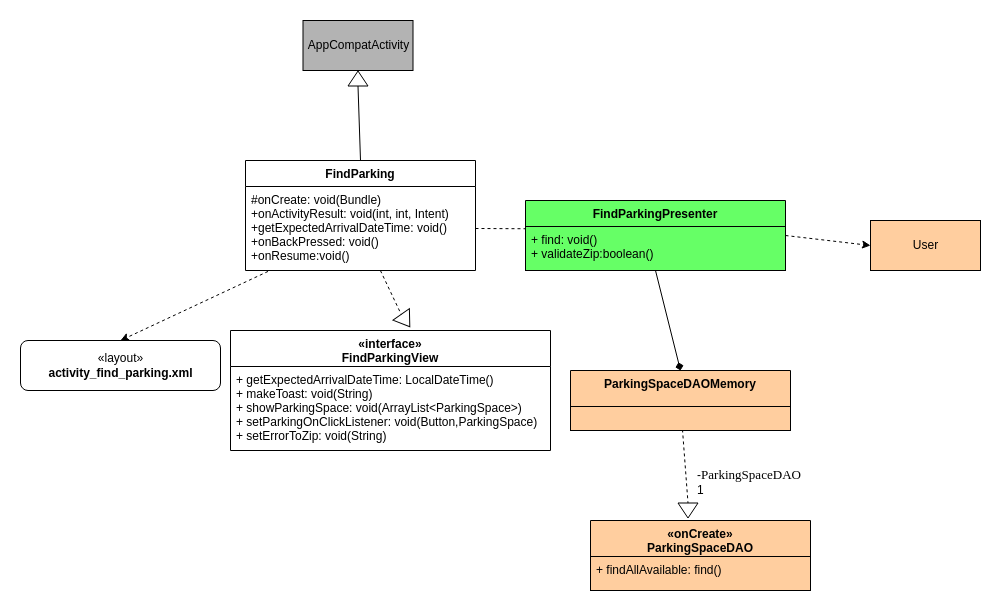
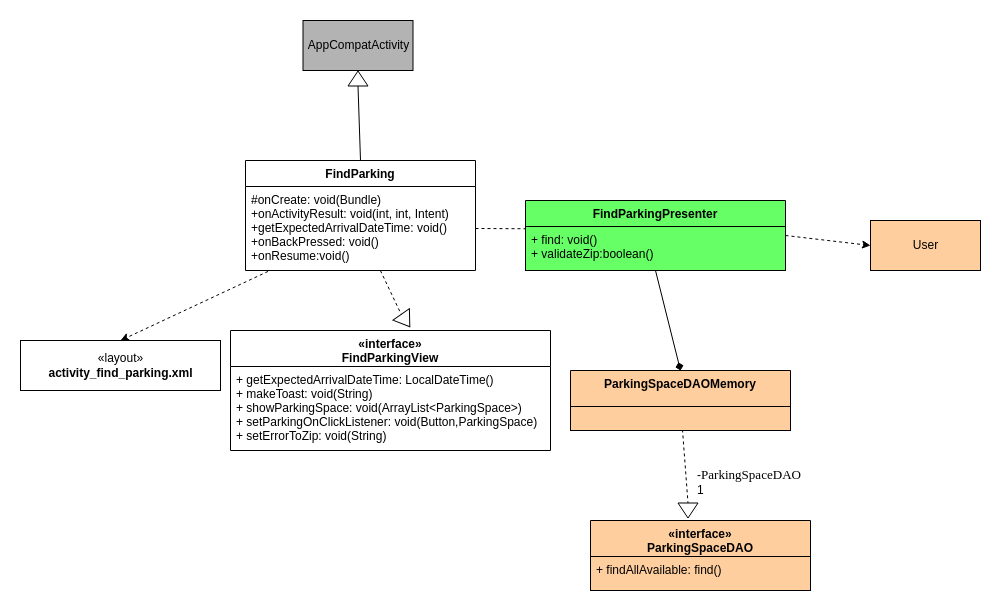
node "«layout» activity_find_parking.xml": shape rounded rectangle -> rectangle
node "«onCreate» ParkingSpaceDAO": label "«onCreate» ParkingSpaceDAO" -> "«interface» ParkingSpaceDAO"
